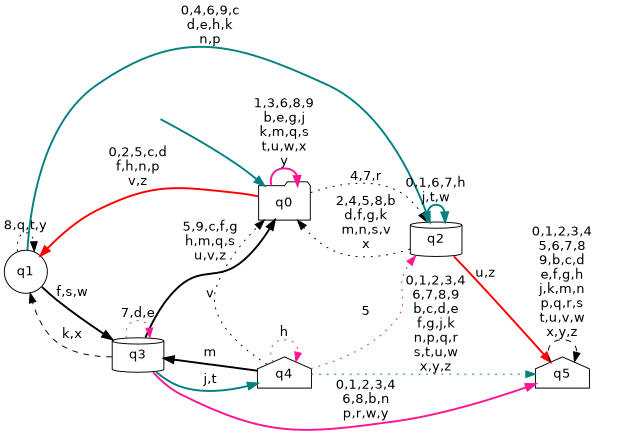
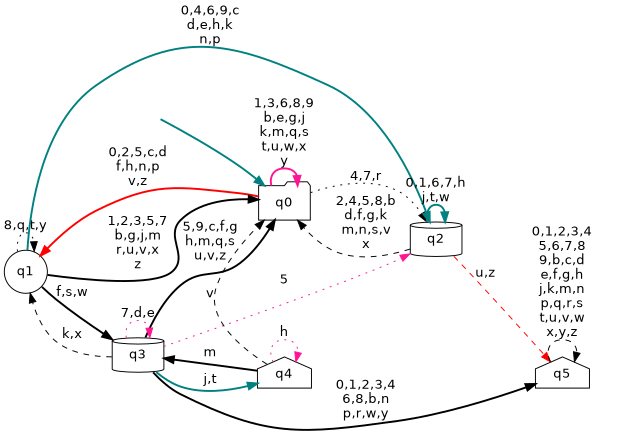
edge "q2" -> "q0": style dotted -> dashed
edge "q1" -> "q0": added, label "1,2,3,5,7 b,g,j,m r,u,v,x z"
edge "q4" -> "q0": style dotted -> dashed
edge "q2" -> "q5": style bold -> dashed
edge "q4" -> "q2": now "q3" -> "q2"
edge "q4" -> "q5": removed, label "0,1,2,3,4 6,7,8,9 b,c,d,e f,g,j,k n,p,q,r s,t,u,w x,y,z"
edge "q3" -> "q5": color deeppink -> black
